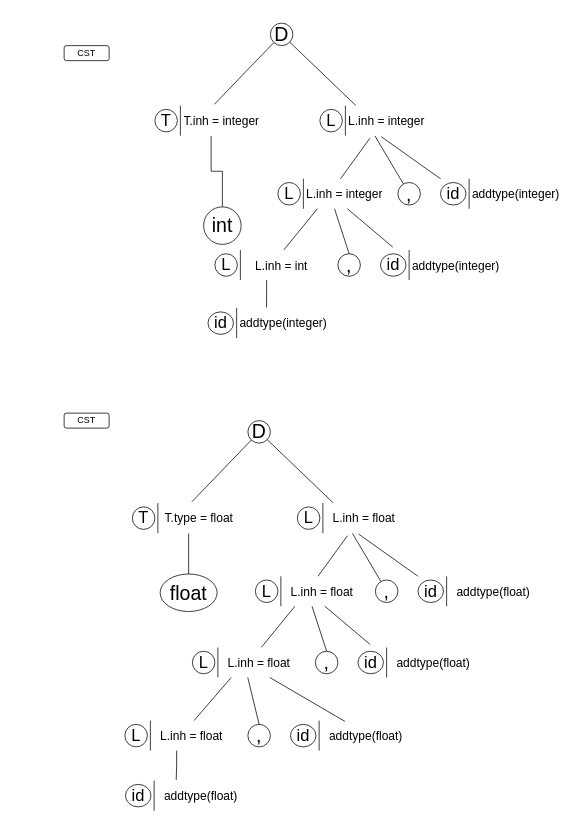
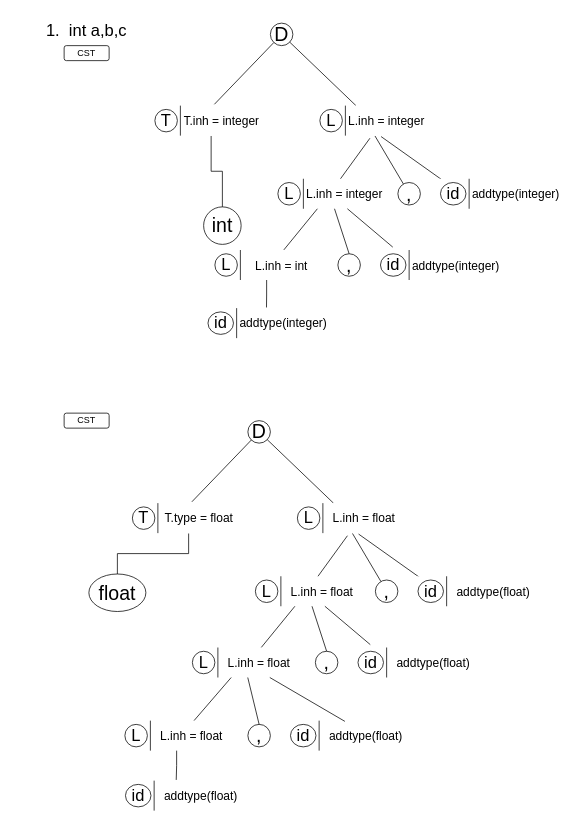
node "1. int a,b,c": added
node "float": moved (189, 593) -> (117, 593)
